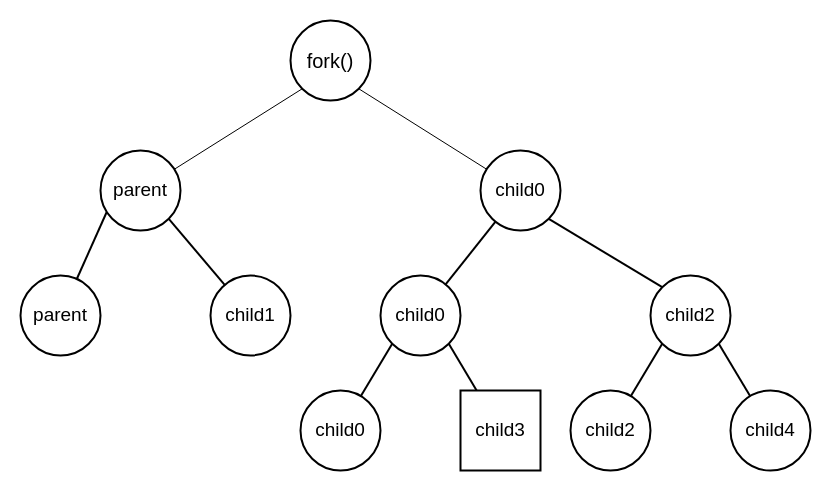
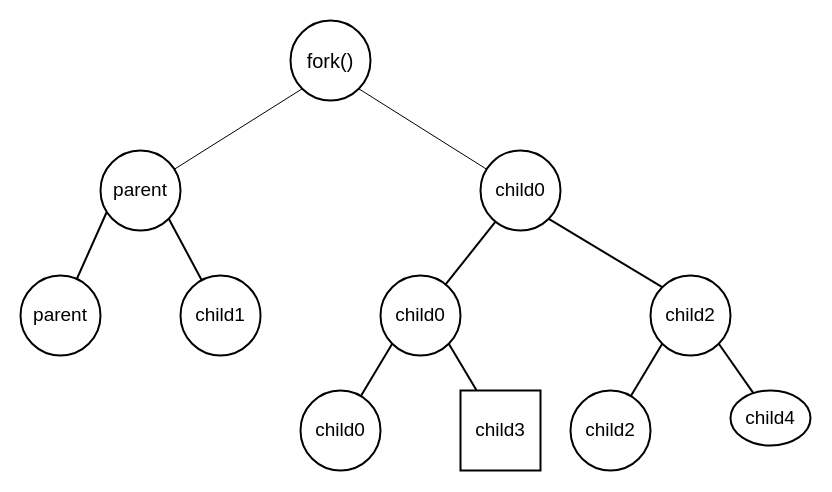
node "child1": moved (251, 316) -> (221, 316)
node "child4": size 80x80 -> 80x55
